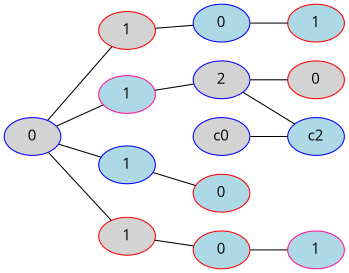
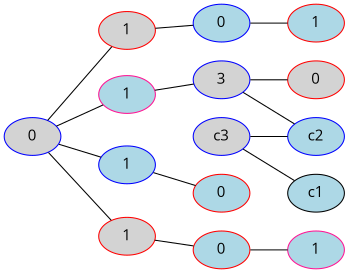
node "2": label "2" -> "3"
node "c0": label "c0" -> "c3"
node "c1": added
